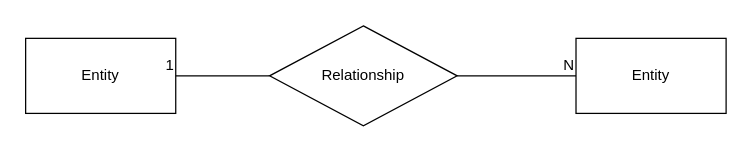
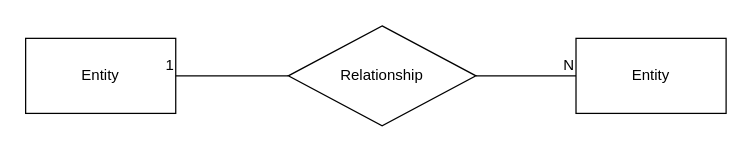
node "Relationship": moved (363, 76) -> (382, 76)
